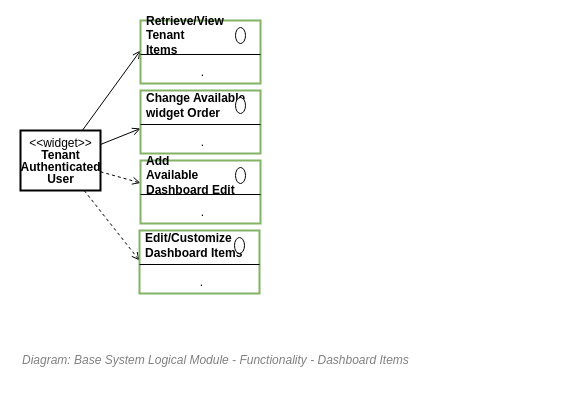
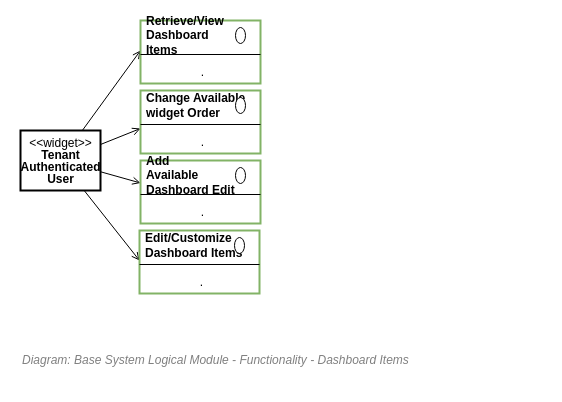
node "Retrieve/View Tenant Items": label "Retrieve/View Tenant Items" -> "Retrieve/View Dashboard Items"
edge "<<widget>> Tenant Authenticated User" -> "Add Available Dashboard Edit": style dashed -> solid
edge "<<widget>> Tenant Authenticated User" -> "Edit/Customize Dashboard Items": style dashed -> solid
